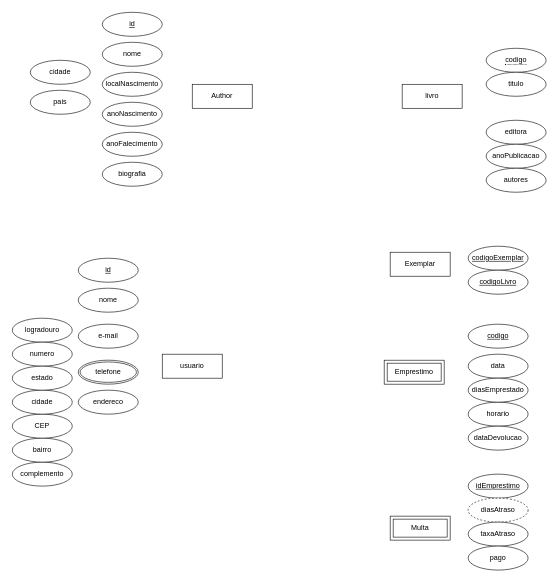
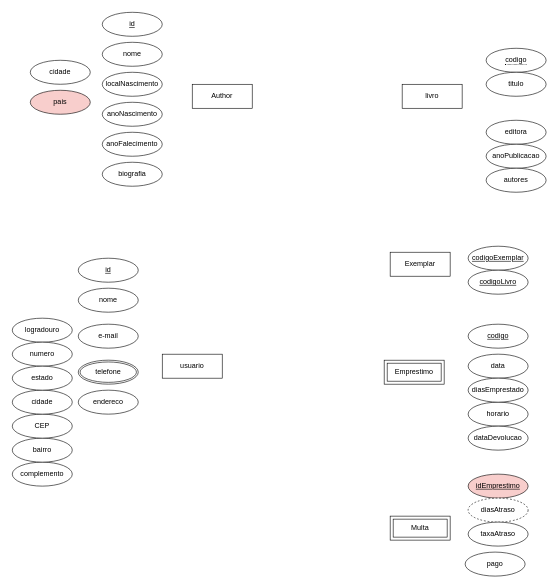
node "pais": fillcolor #ffffff -> #f8cecc
node "idEmprestimo": fillcolor #ffffff -> #f8cecc
node "pago": moved (498, 558) -> (495, 564)
